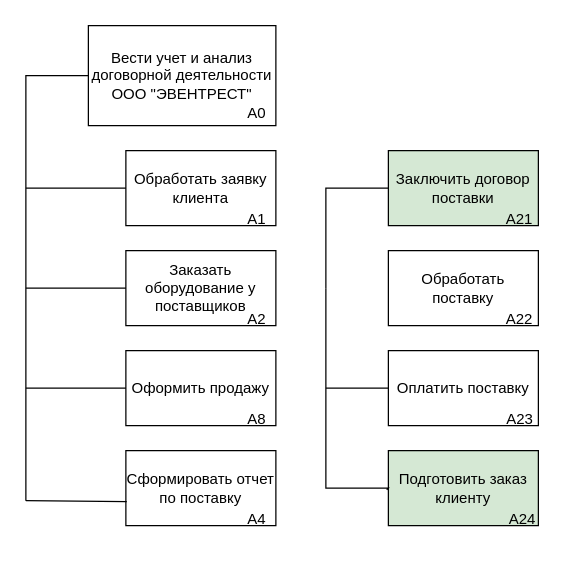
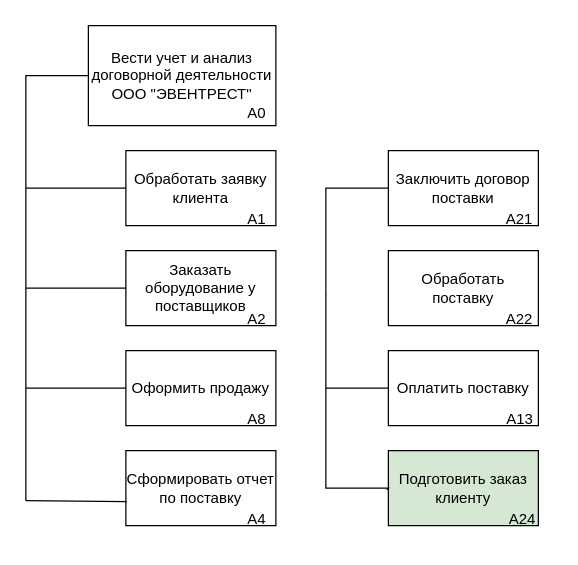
node "Заключить договор поставки": fillcolor #d5e8d4 -> #ffffff
node "А23": label "А23" -> "А13"
